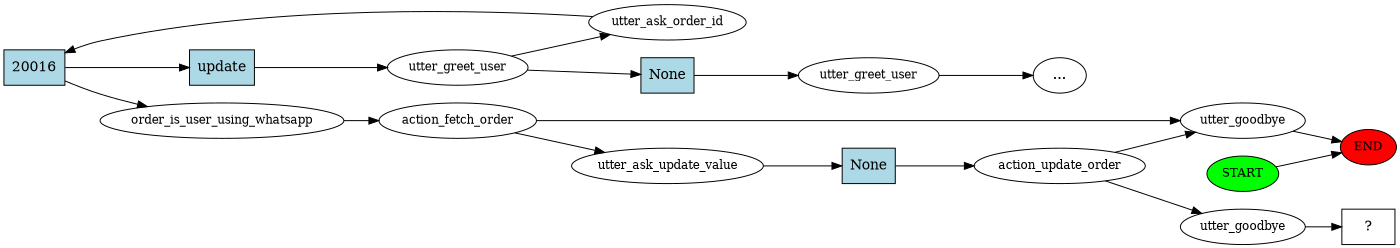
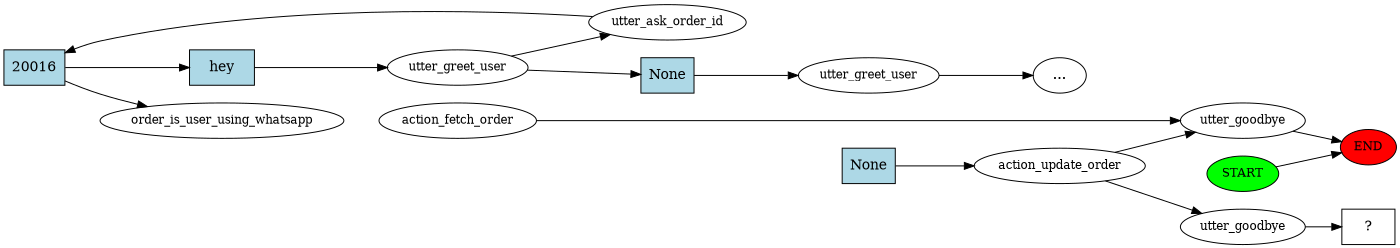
node "update": label "update" -> "hey"
edge "order_is_user_using_whatsapp" -> "action_fetch_order": removed
node "utter_ask_update_value": removed
